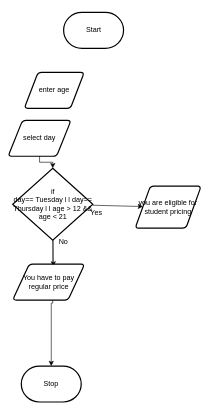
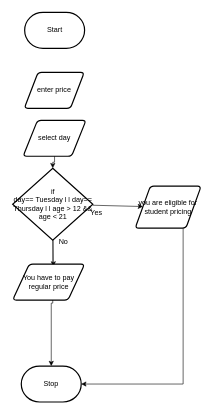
node "Start": moved (94, 30) -> (55, 30)
node "enter age": label "enter age" -> "enter price"
node "select day": moved (40, 138) -> (55, 138)
edge "you are eligible for student pricing" -> "Stop": added
